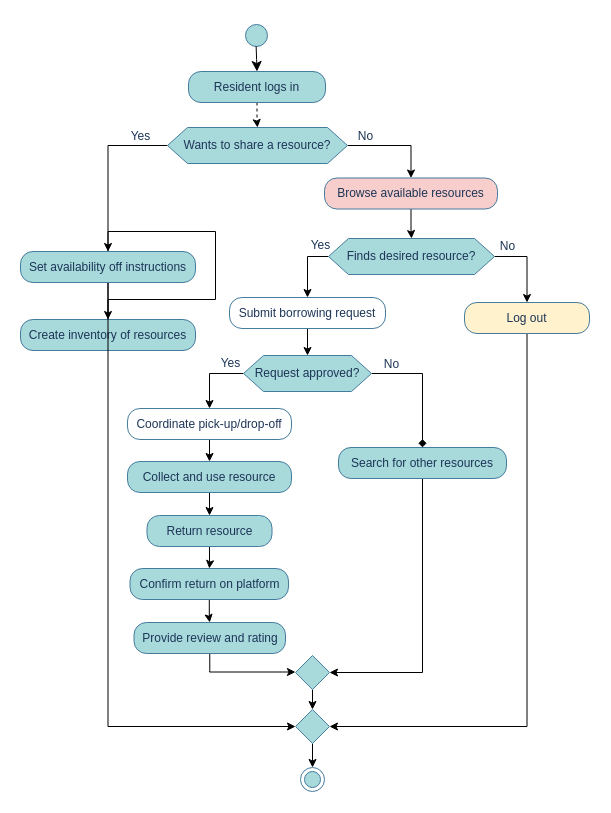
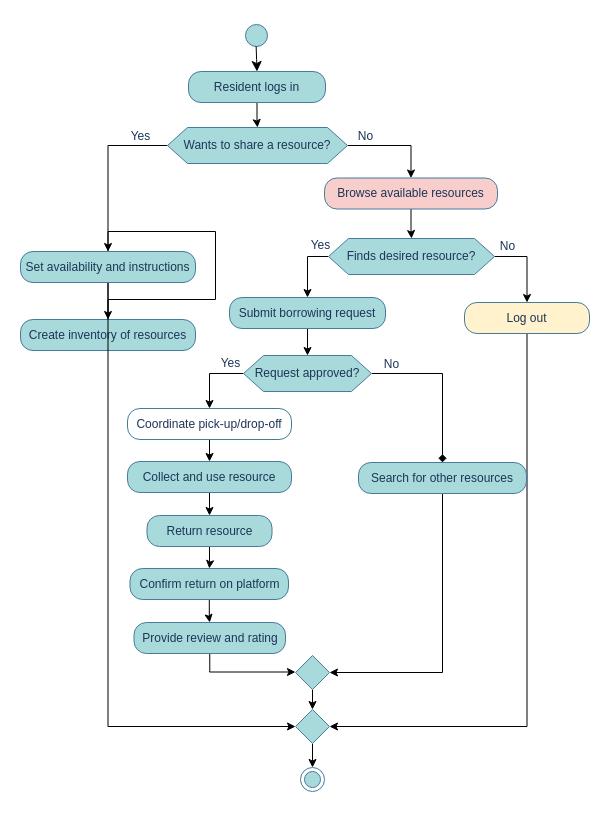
edge "Resident logs in" -> "Wants to share a resource?": style dashed -> solid
node "Set availability off instructions": label "Set availability off instructions" -> "Set availability and instructions"
node "Submit borrowing request": fillcolor #ffffff -> #a8dadc
node "Search for other resources": moved (423, 463) -> (443, 478)
